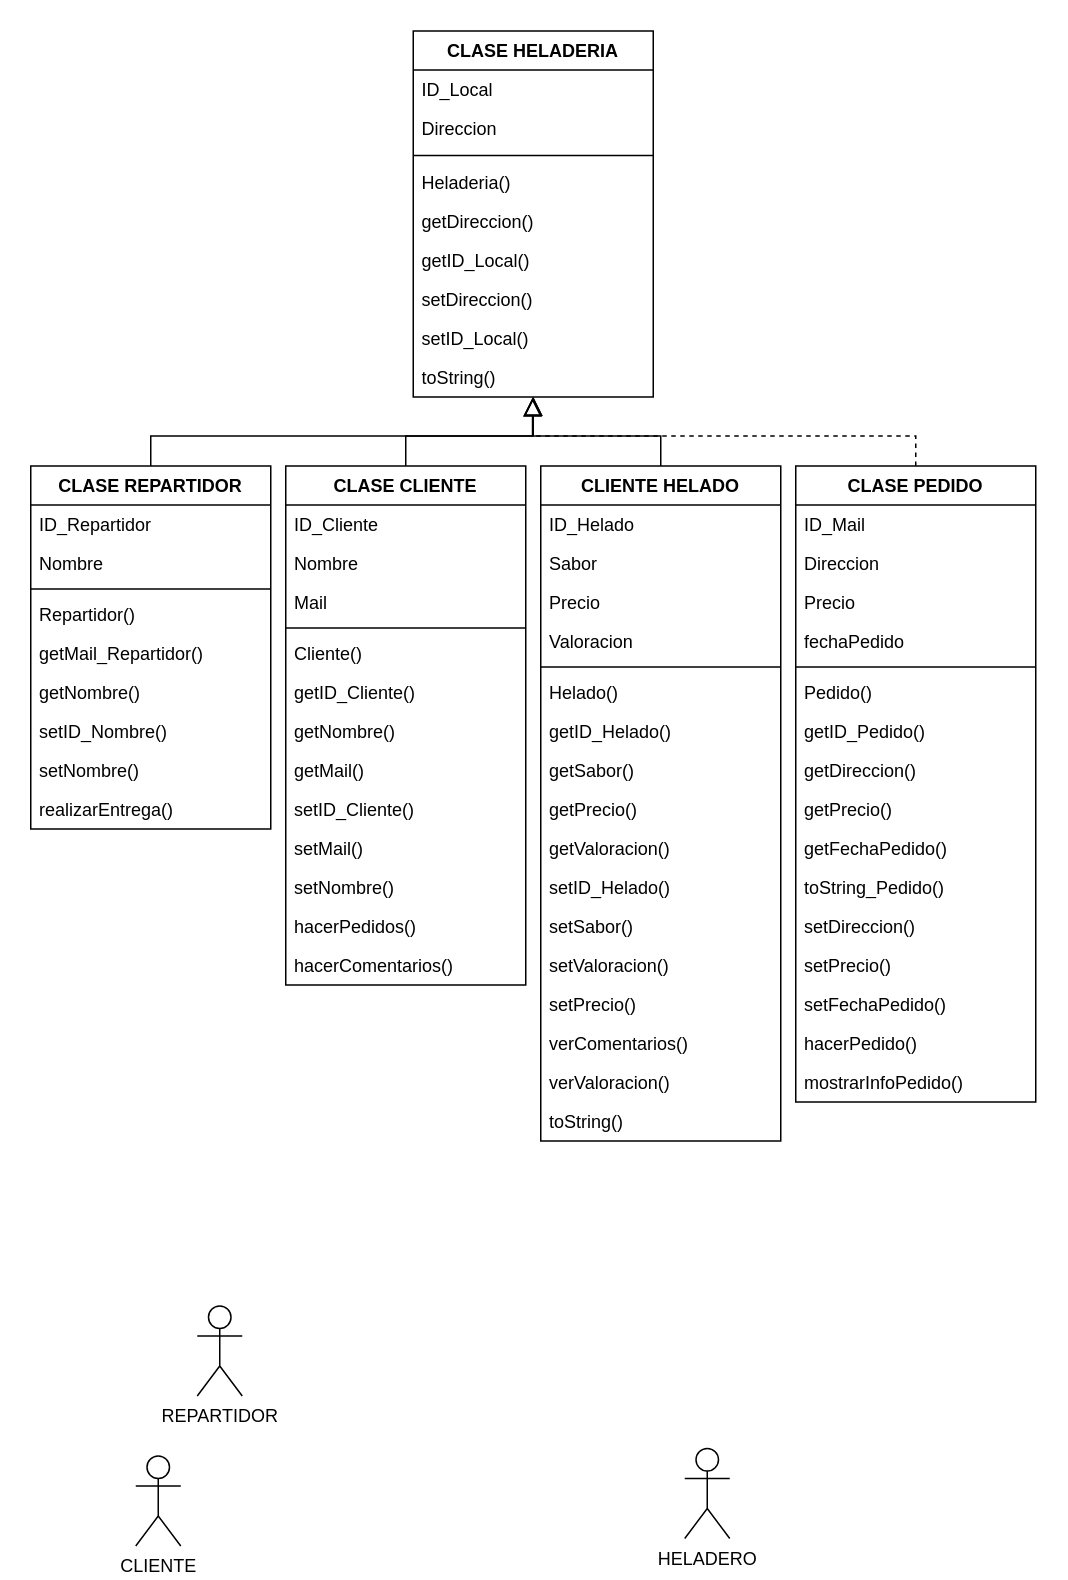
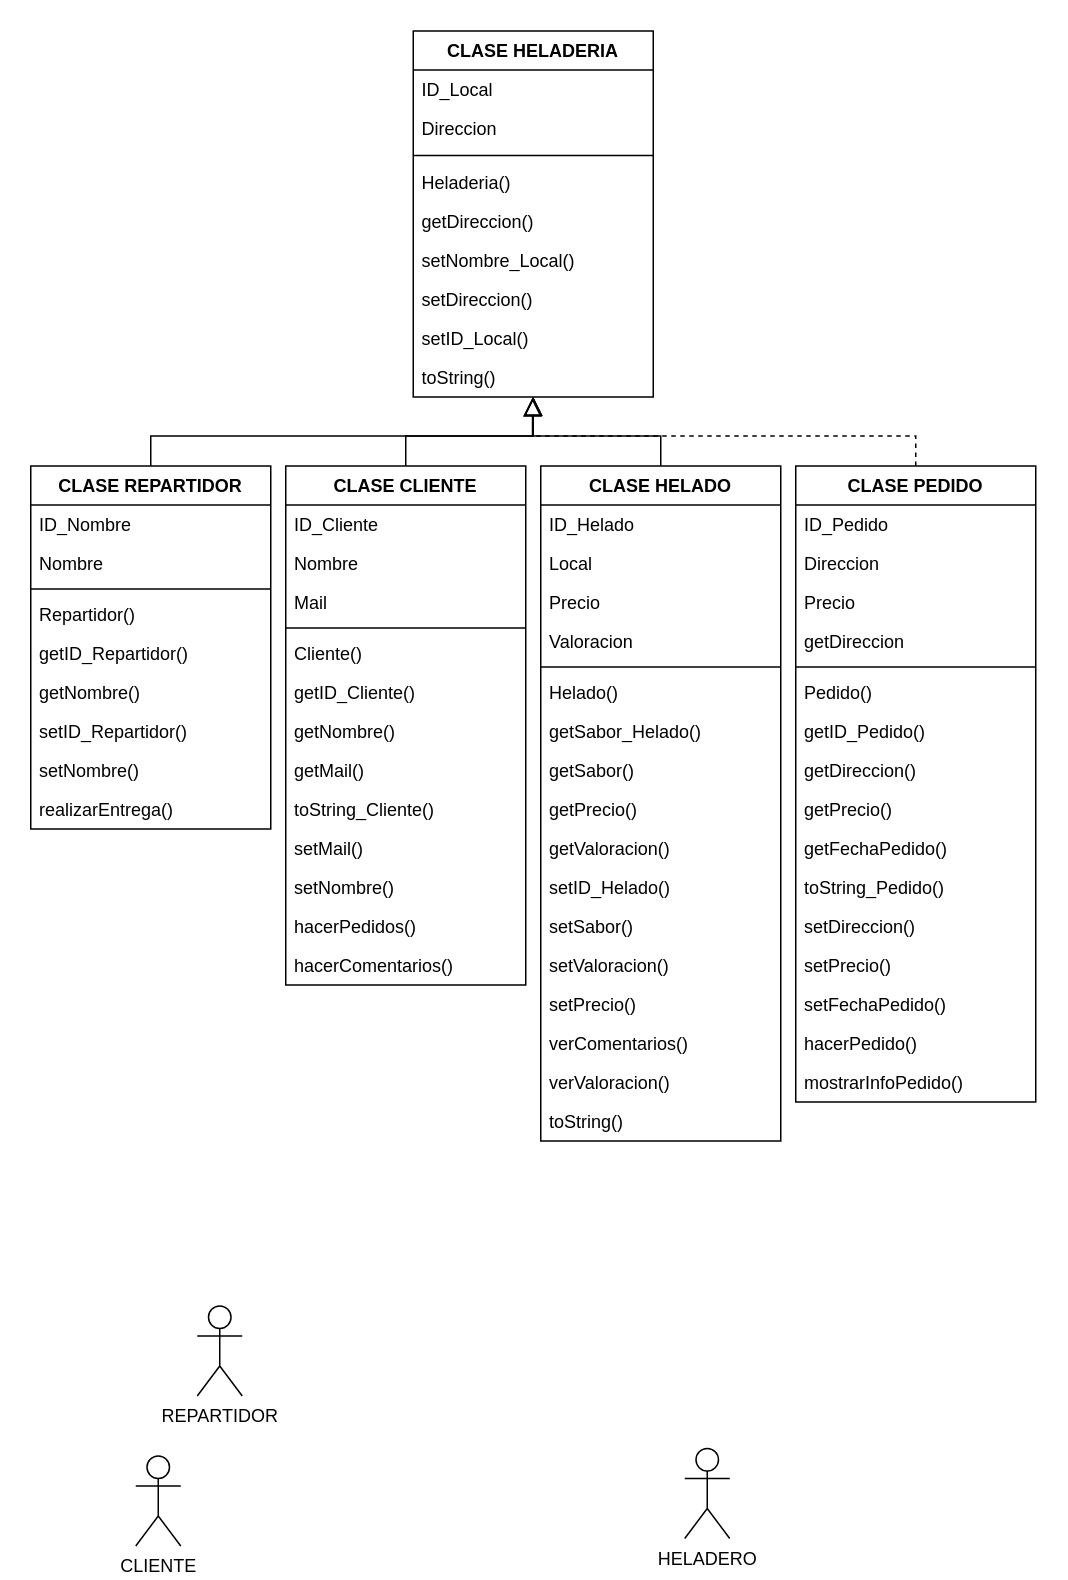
node "getID_Local()": label "getID_Local()" -> "setNombre_Local()"
node "CLIENTE HELADO": label "CLIENTE HELADO" -> "CLASE HELADO"
node "ID_Repartidor": label "ID_Repartidor" -> "ID_Nombre"
node "ID_Mail": label "ID_Mail" -> "ID_Pedido"
node "Sabor": label "Sabor" -> "Local"
node "fechaPedido": label "fechaPedido" -> "getDireccion"
node "getMail_Repartidor()": label "getMail_Repartidor()" -> "getID_Repartidor()"
node "setID_Nombre()": label "setID_Nombre()" -> "setID_Repartidor()"
node "getID_Helado()": label "getID_Helado()" -> "getSabor_Helado()"
node "setID_Cliente()": label "setID_Cliente()" -> "toString_Cliente()"
